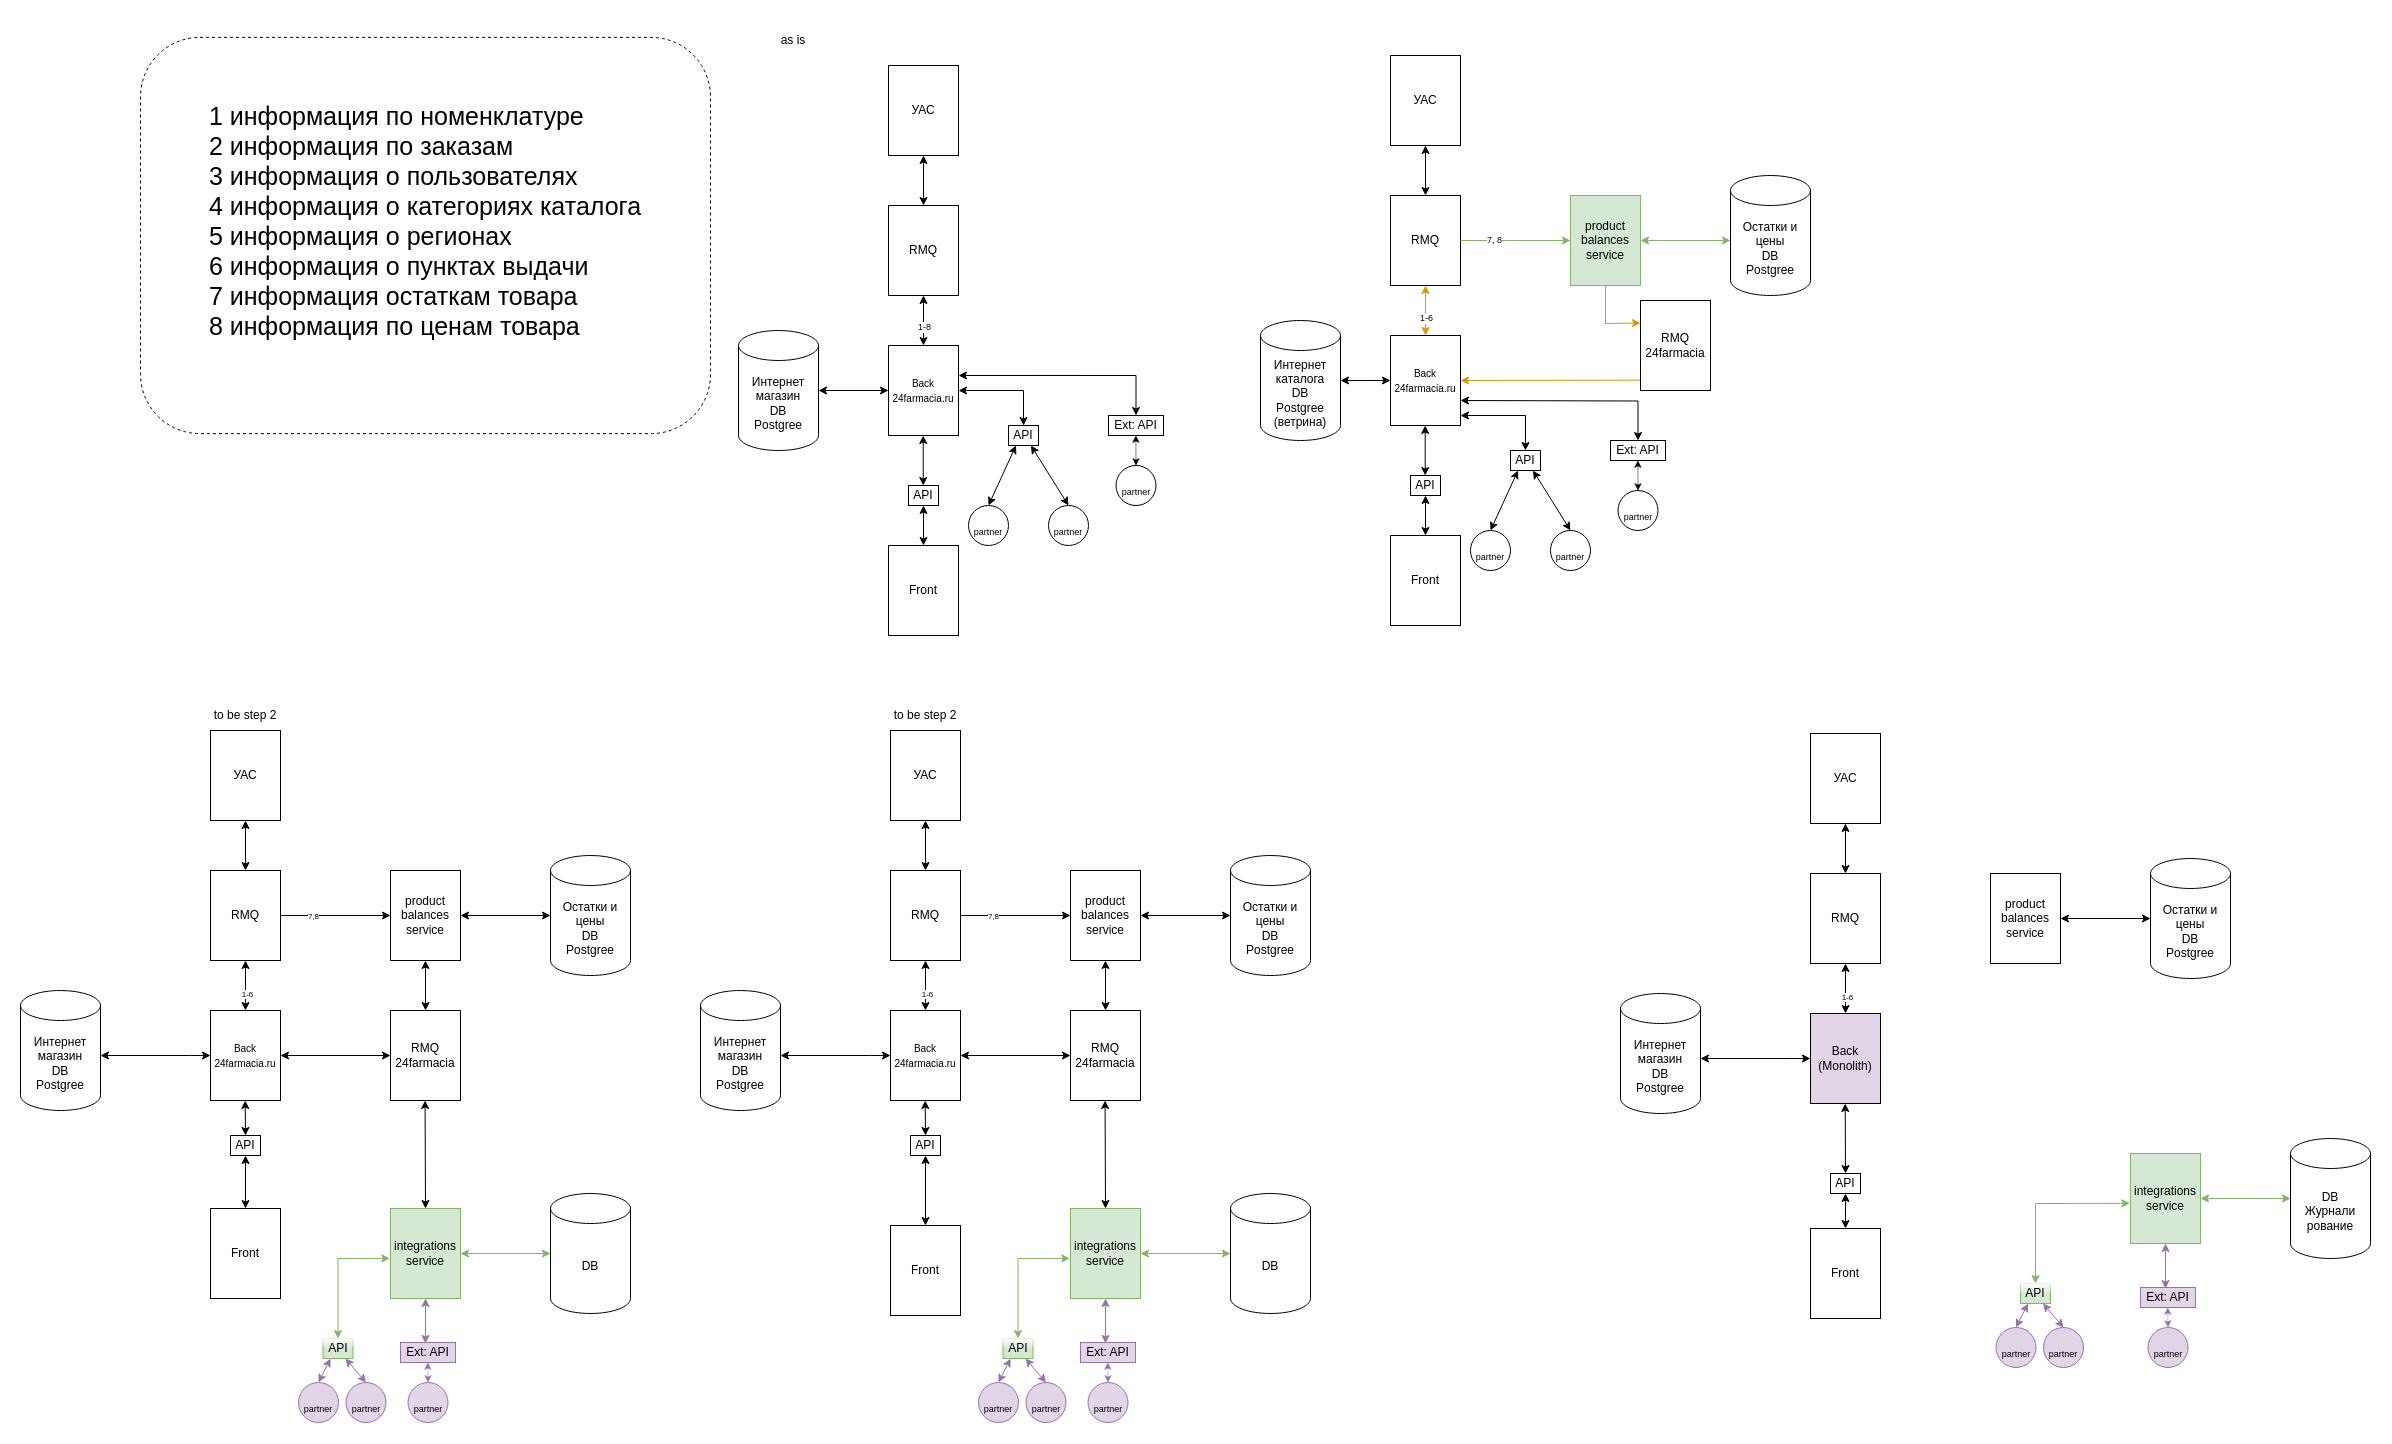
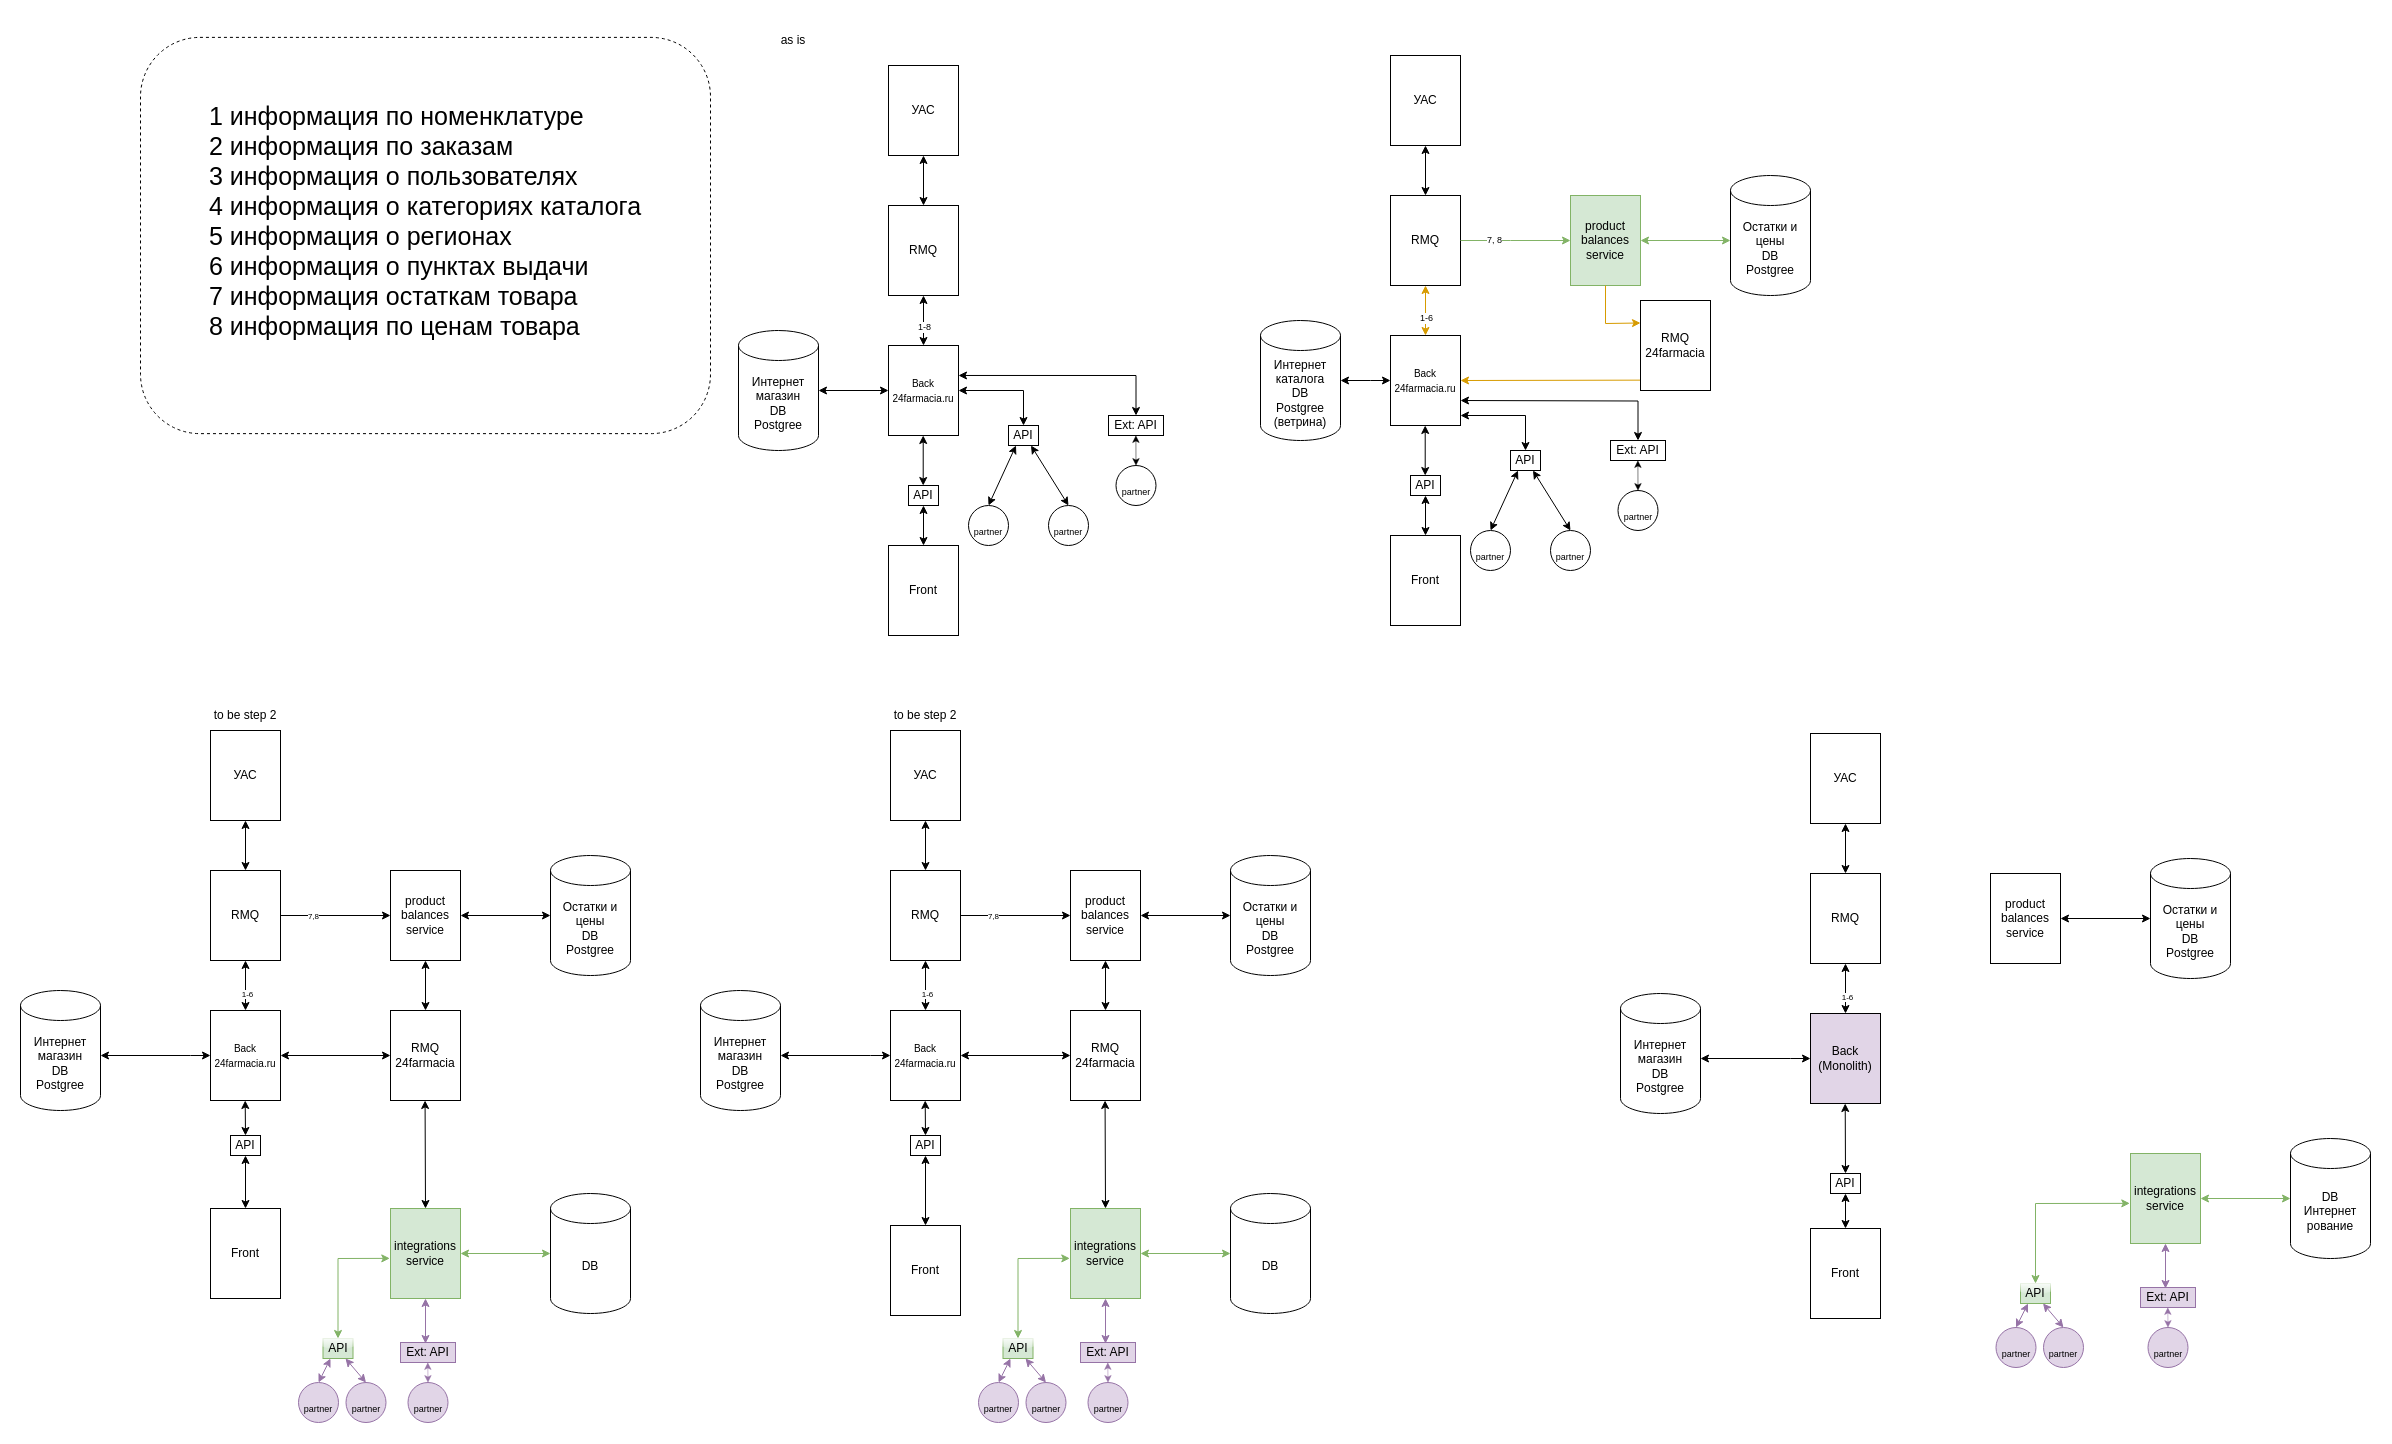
node "DBЖурналирование": label "DBЖурналирование" -> "DBИнтернетрование"
